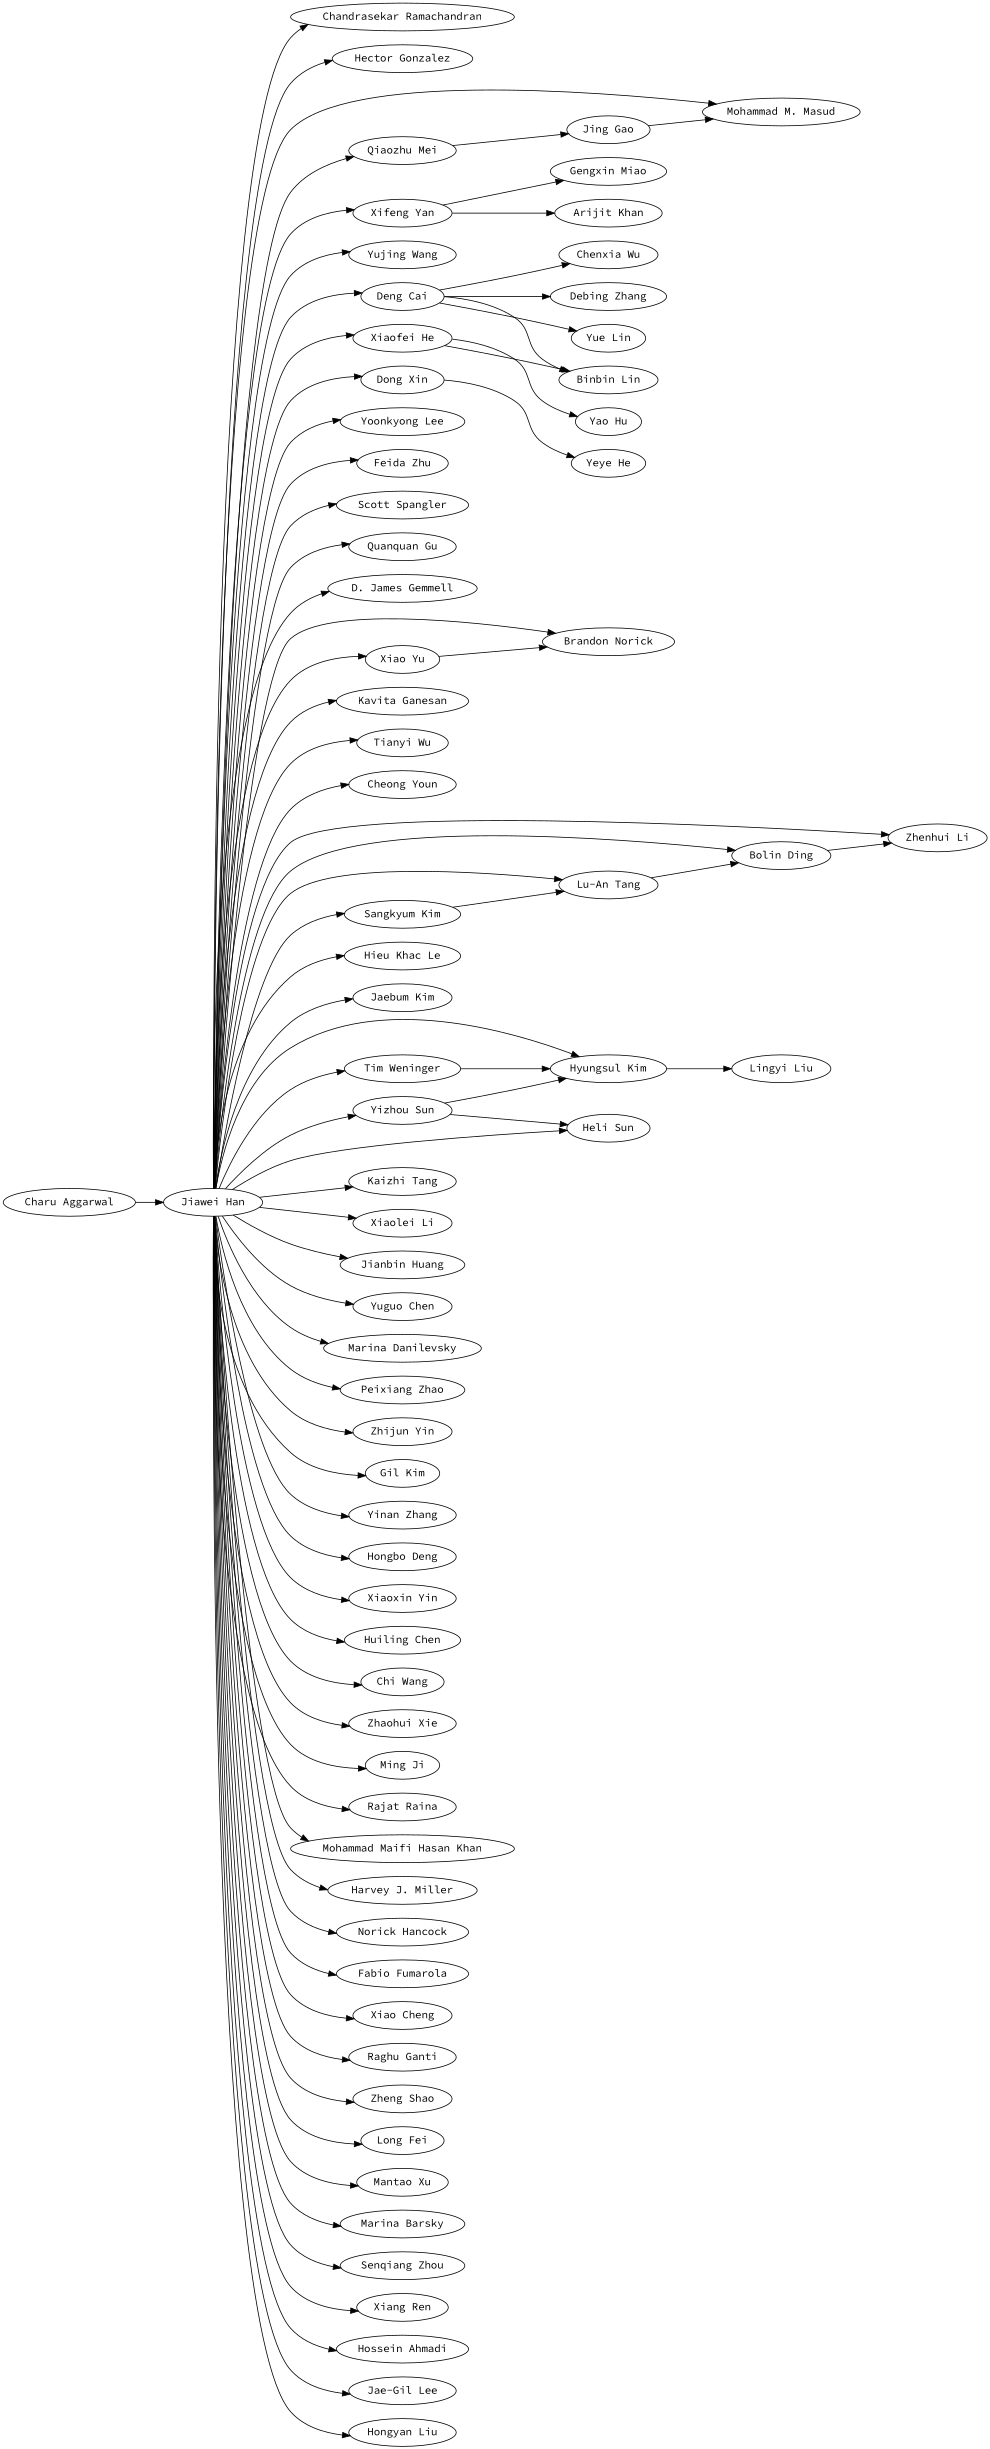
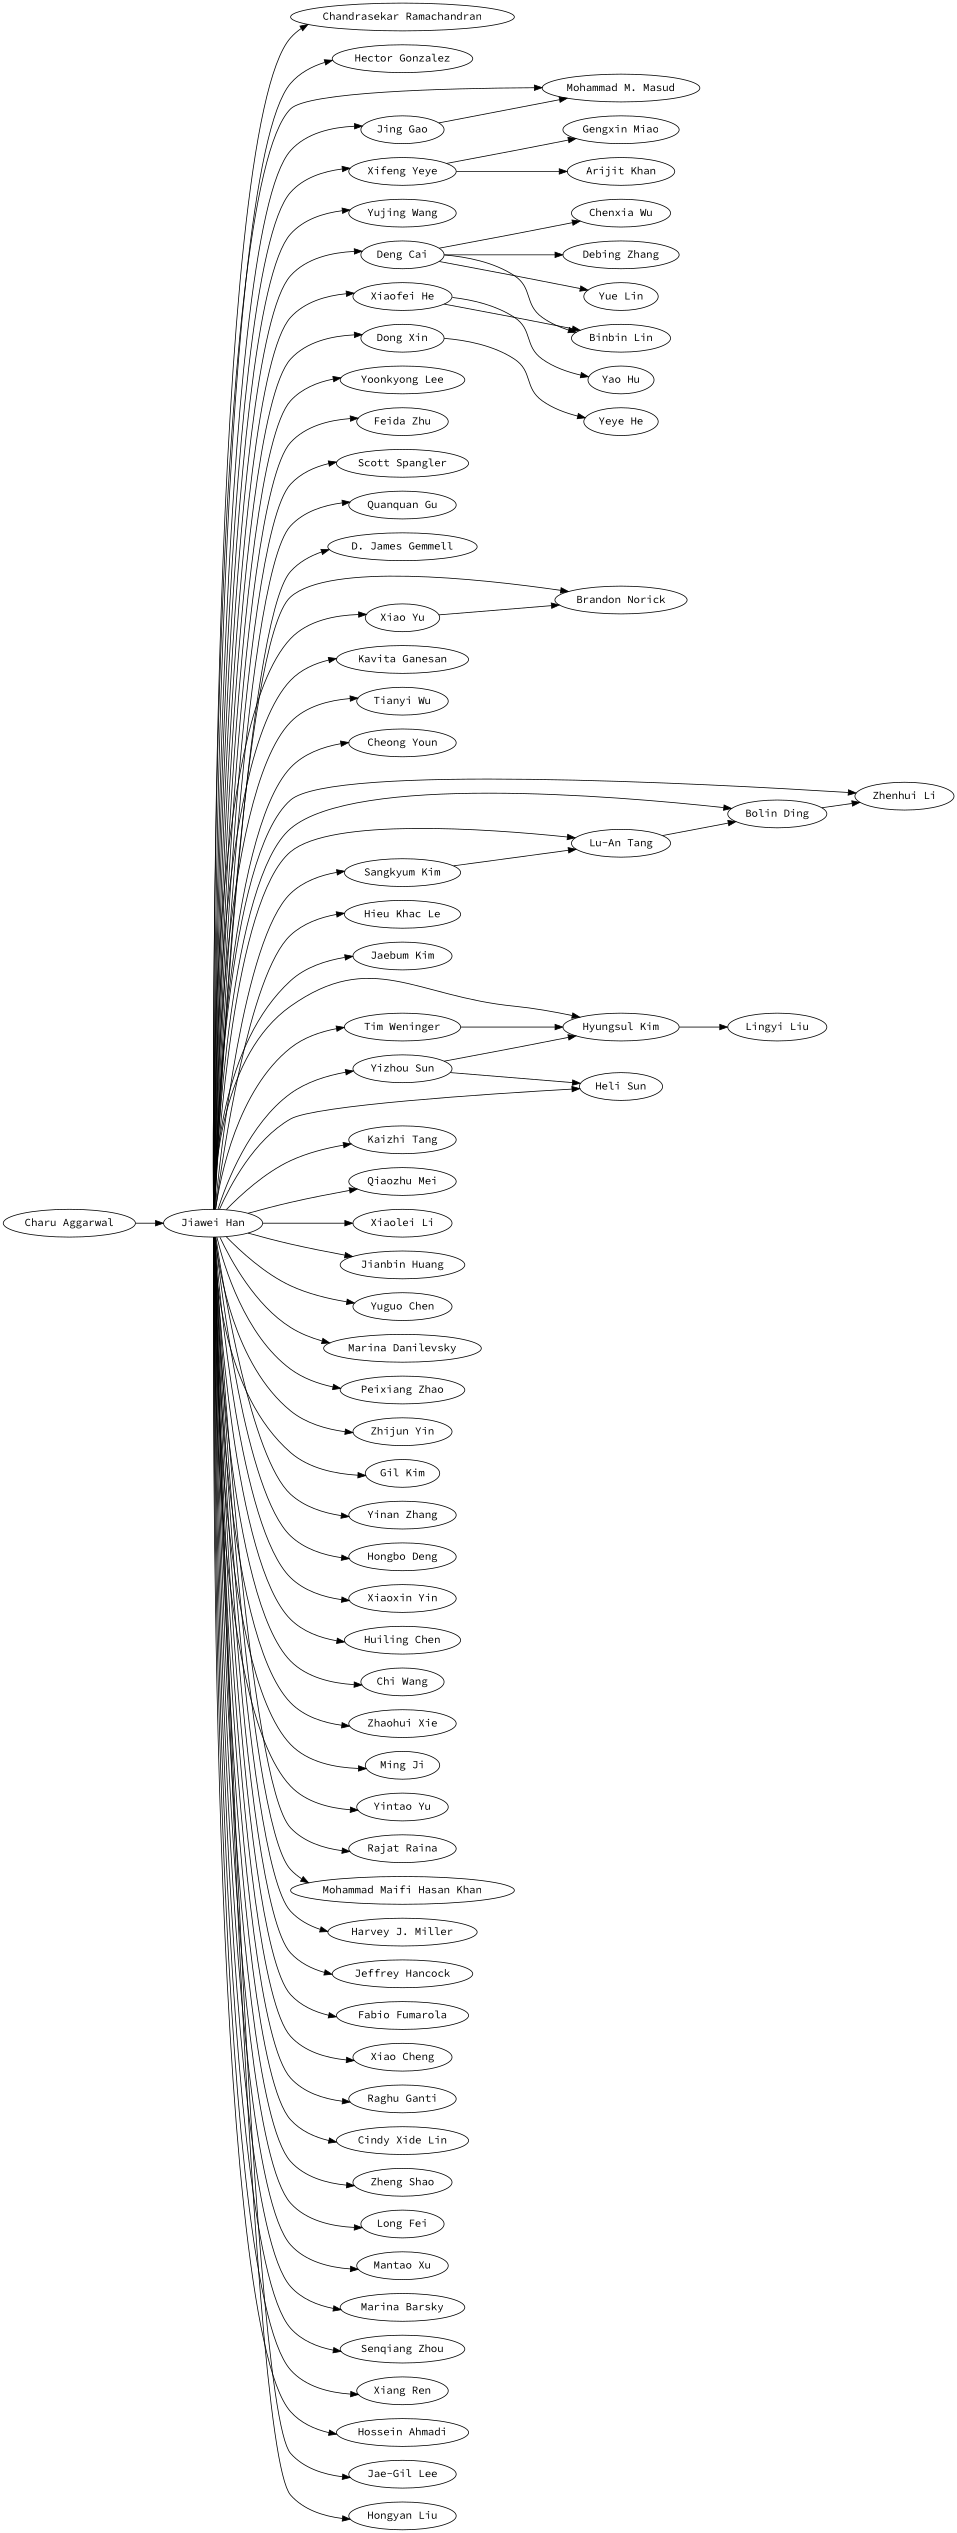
edge "Qiaozhu Mei" -> "Jing Gao": now "Jiawei Han" -> "Jing Gao"
node "Xifeng Yan": label "Xifeng Yan" -> "Xifeng Yeye"
node "Yintao Yu": added
node "Norick Hancock": label "Norick Hancock" -> "Jeffrey Hancock"
node "Cindy Xide Lin": added
